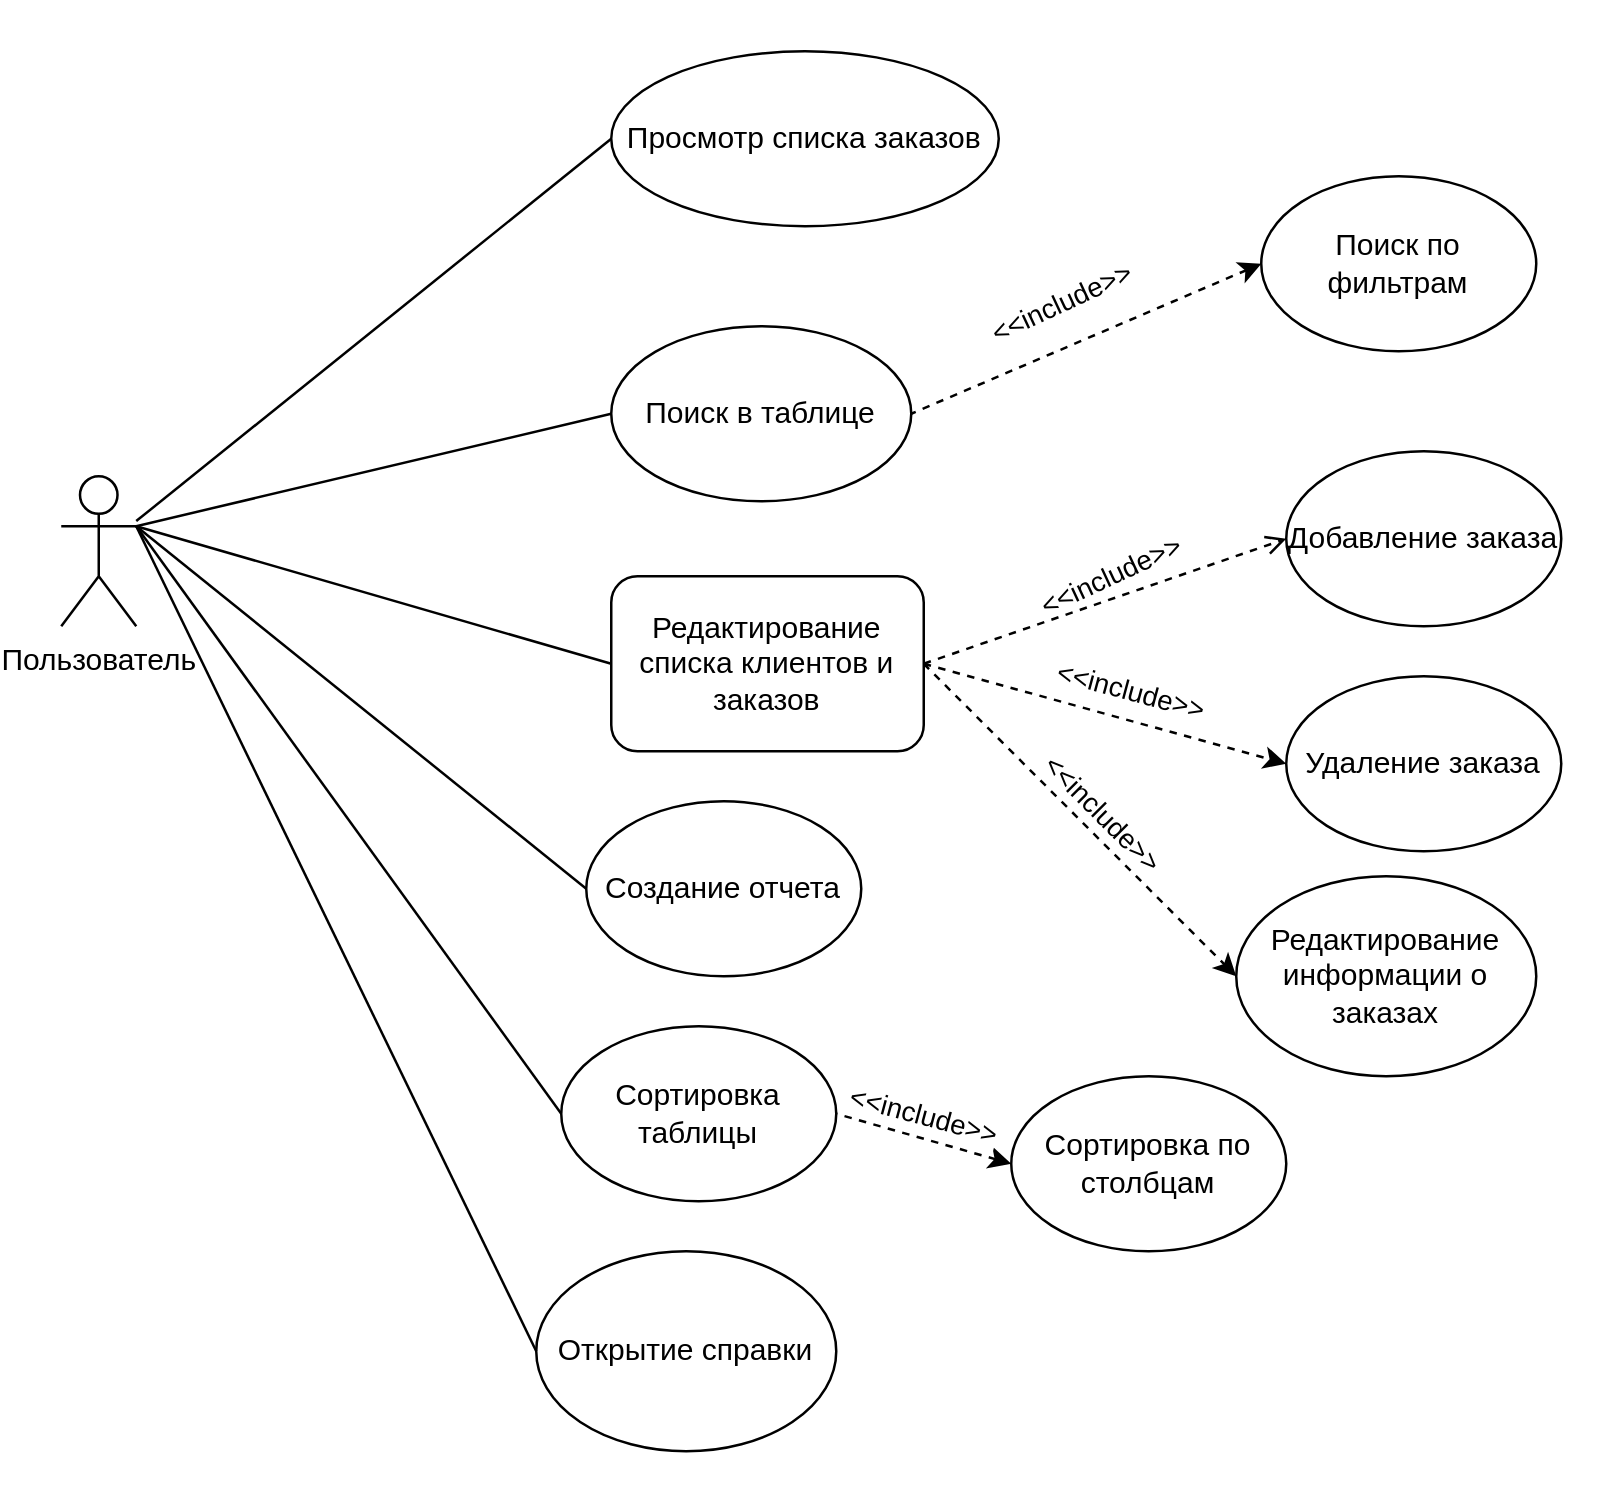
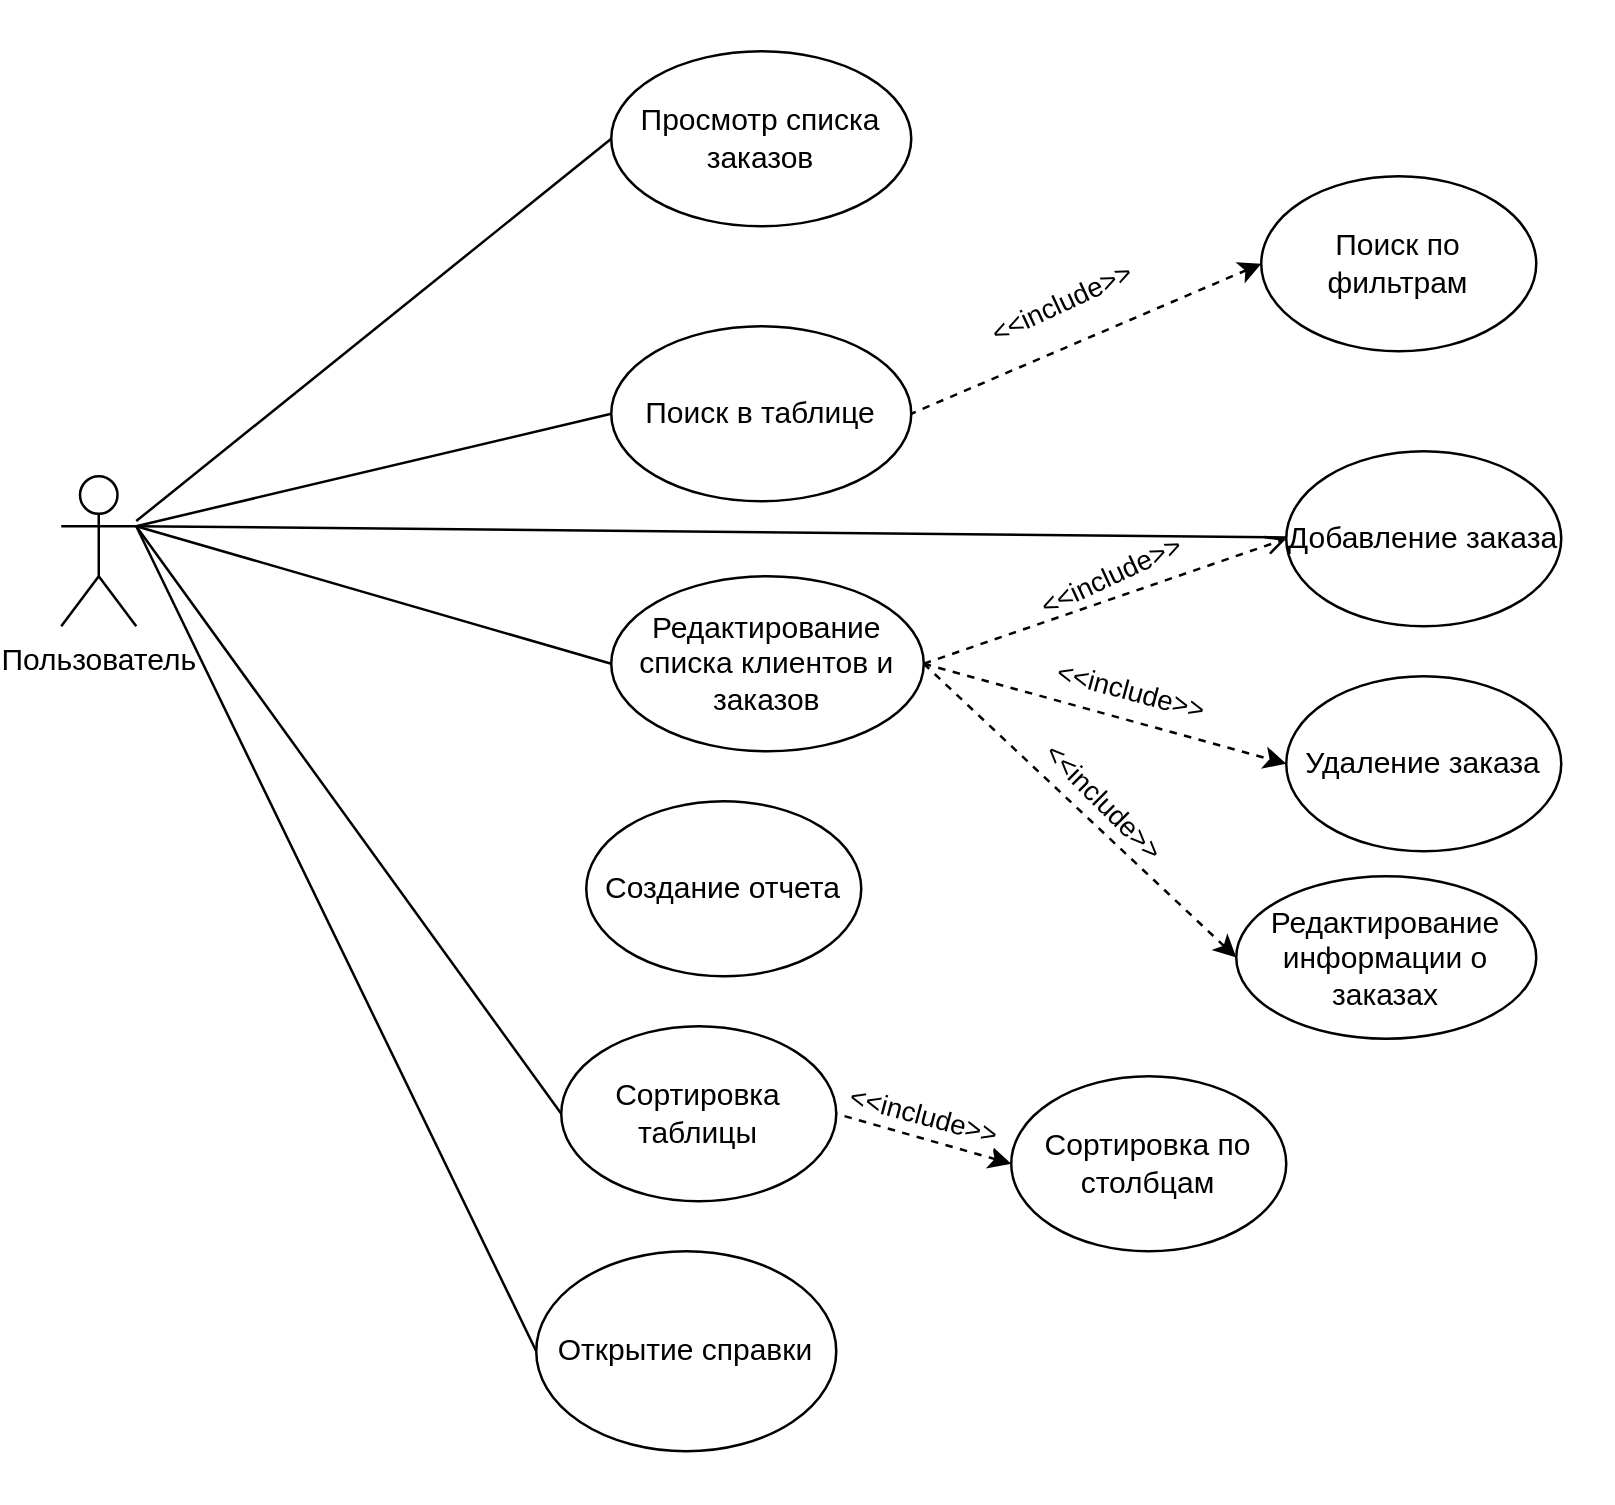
node "Просмотр списка заказов": size 388x175 -> 300x175
node "Редактирование списка клиентов и заказов": shape rounded rectangle -> ellipse
edge "Пользователь" -- "Создание отчета": now "Пользователь" -- "Добавление заказа"
node "Редактирование информации о заказах": size 300x200 -> 300x163
